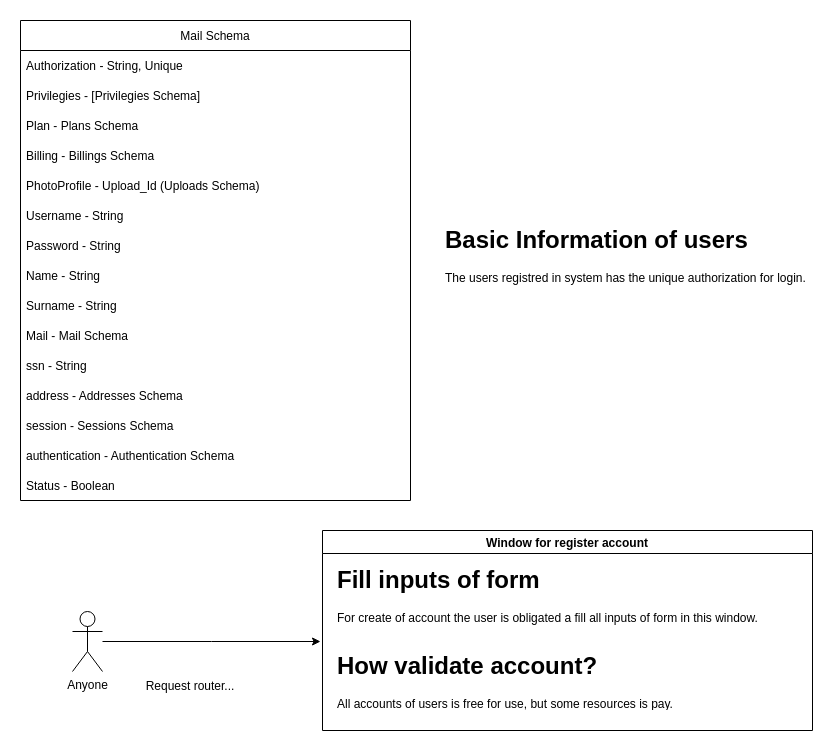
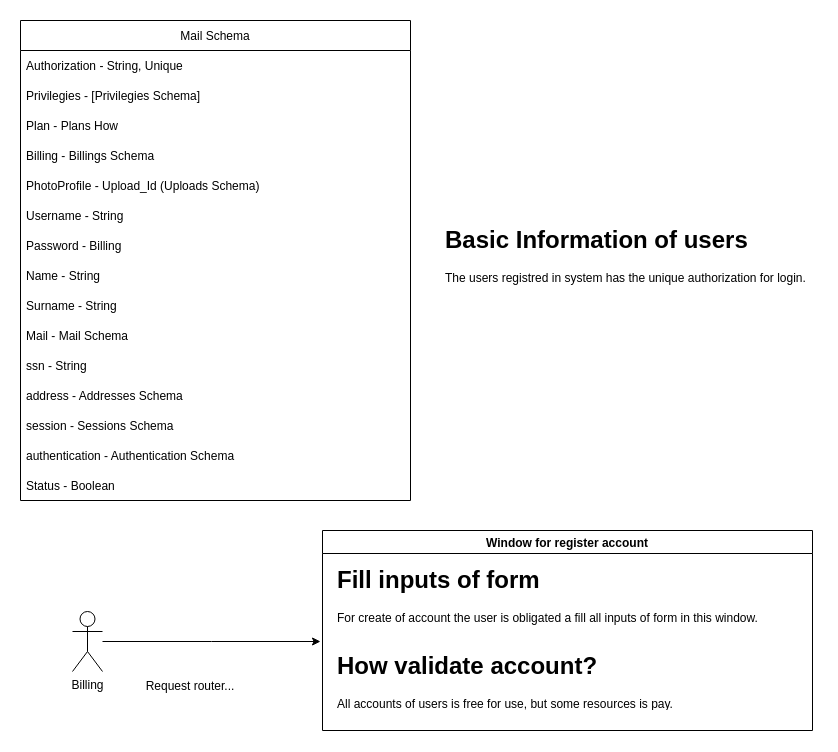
node "Plan - Plans Schema": label "Plan - Plans Schema" -> "Plan - Plans How"
node "Password - String": label "Password - String" -> "Password - Billing"
node "Anyone": label "Anyone" -> "Billing"
